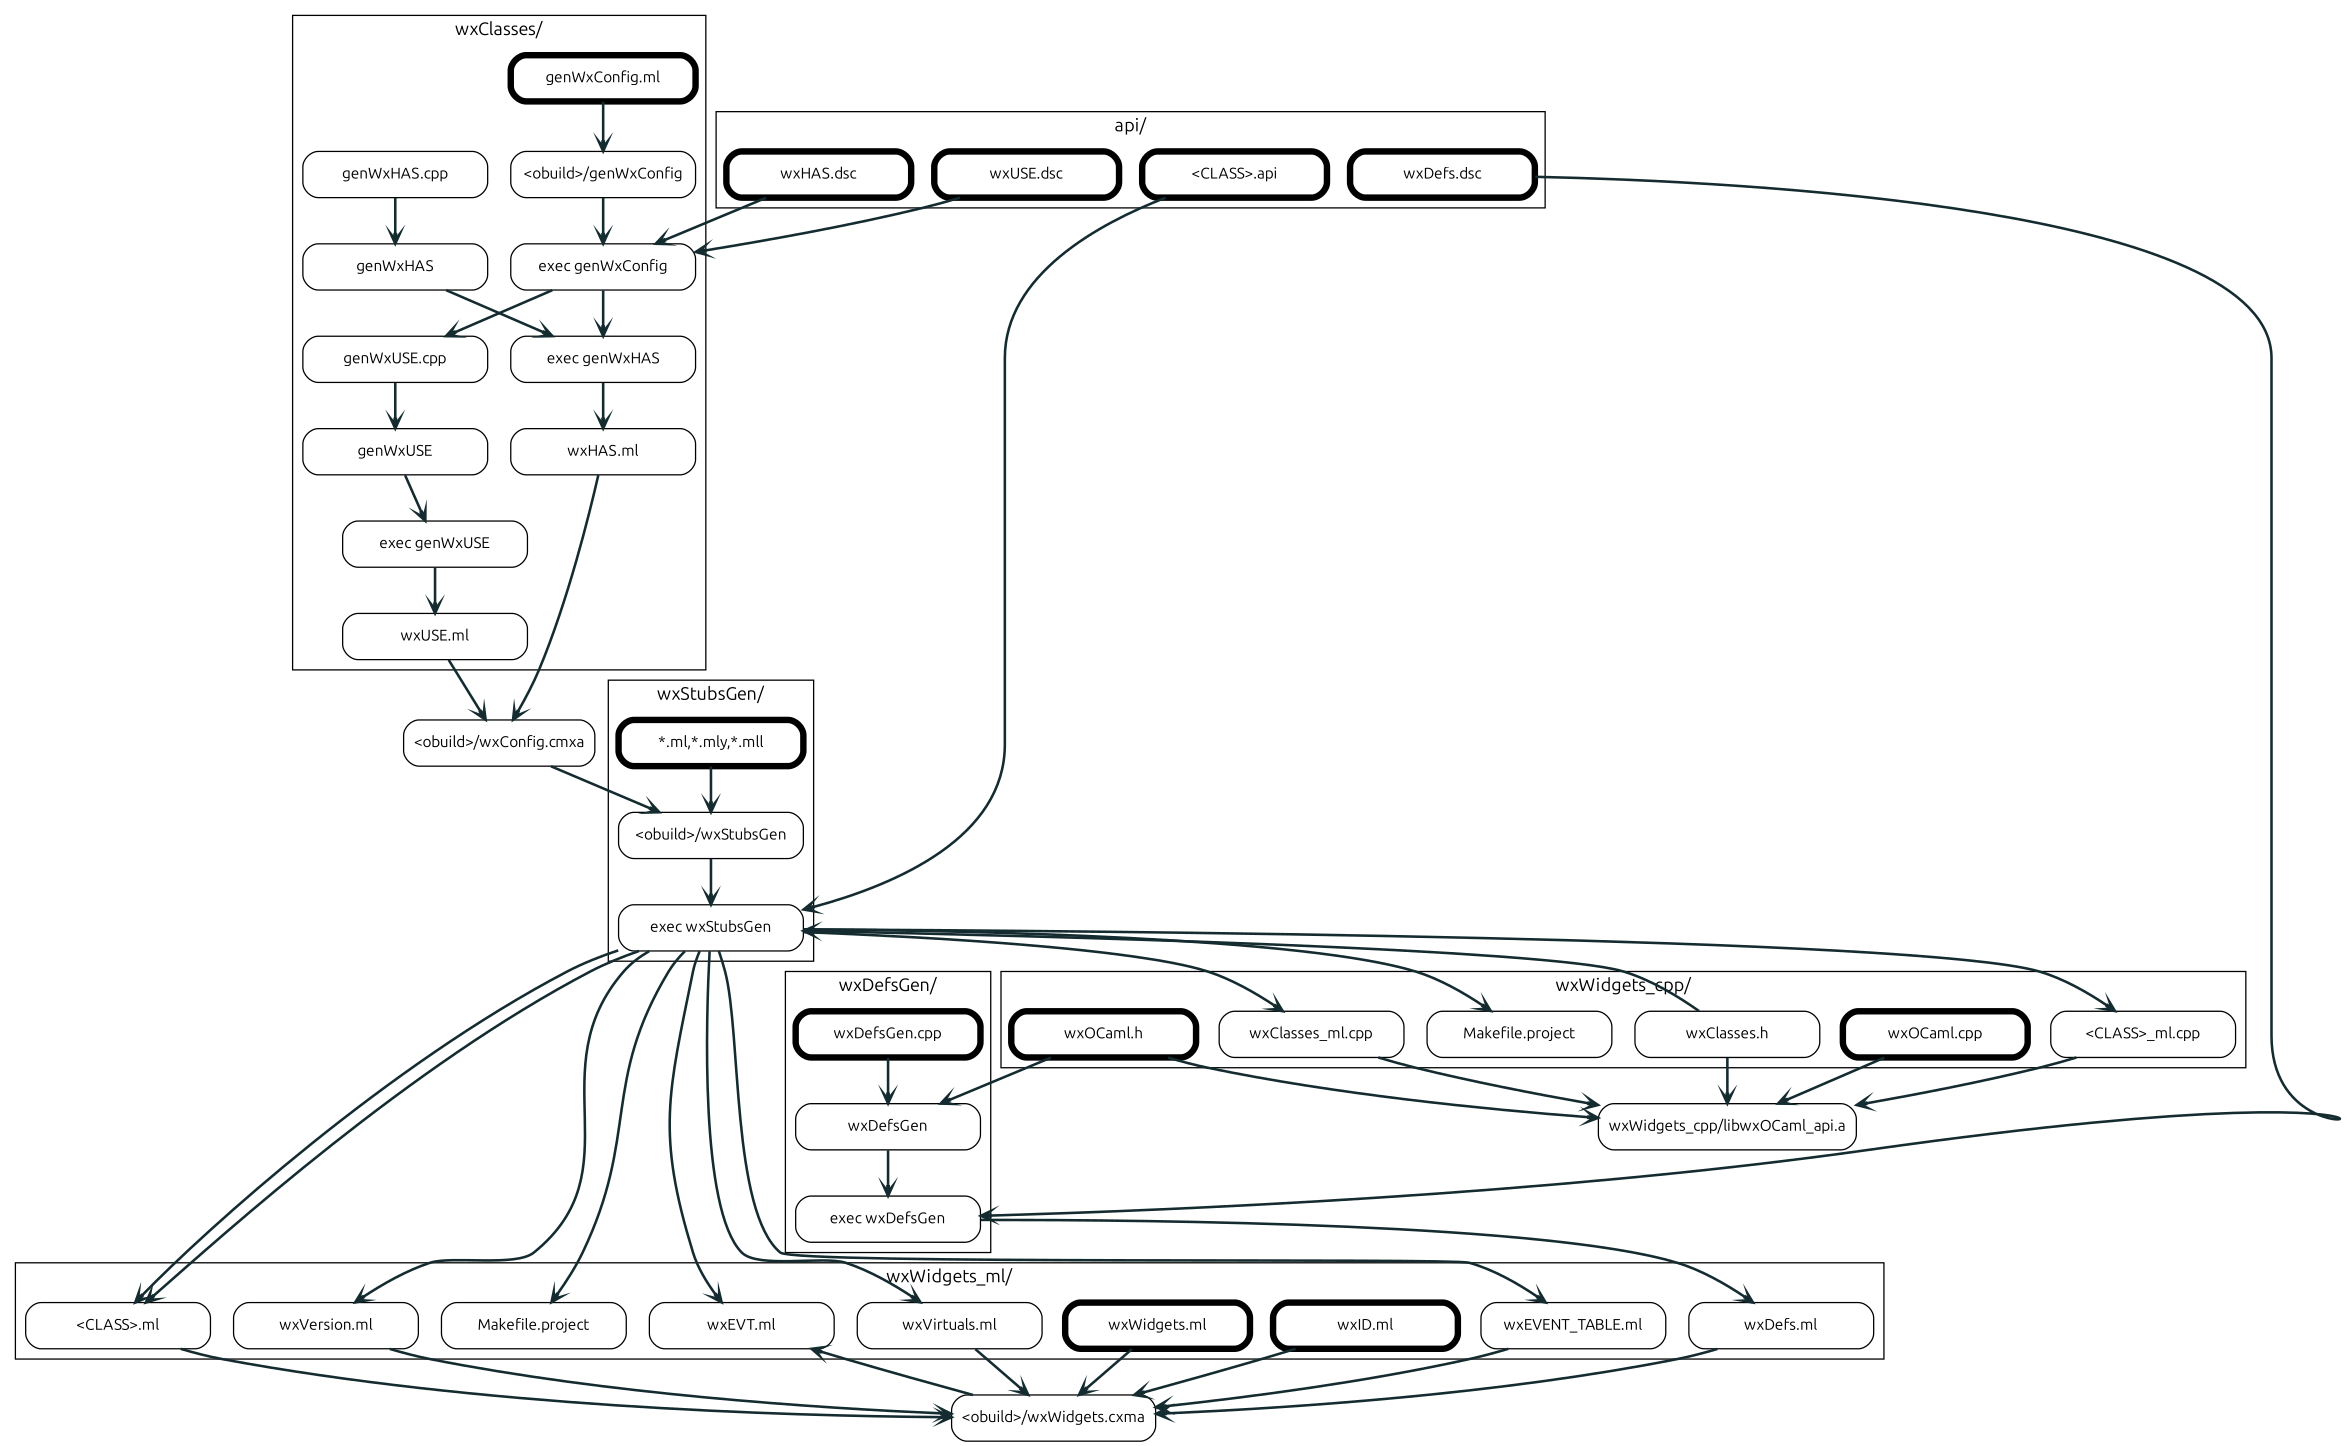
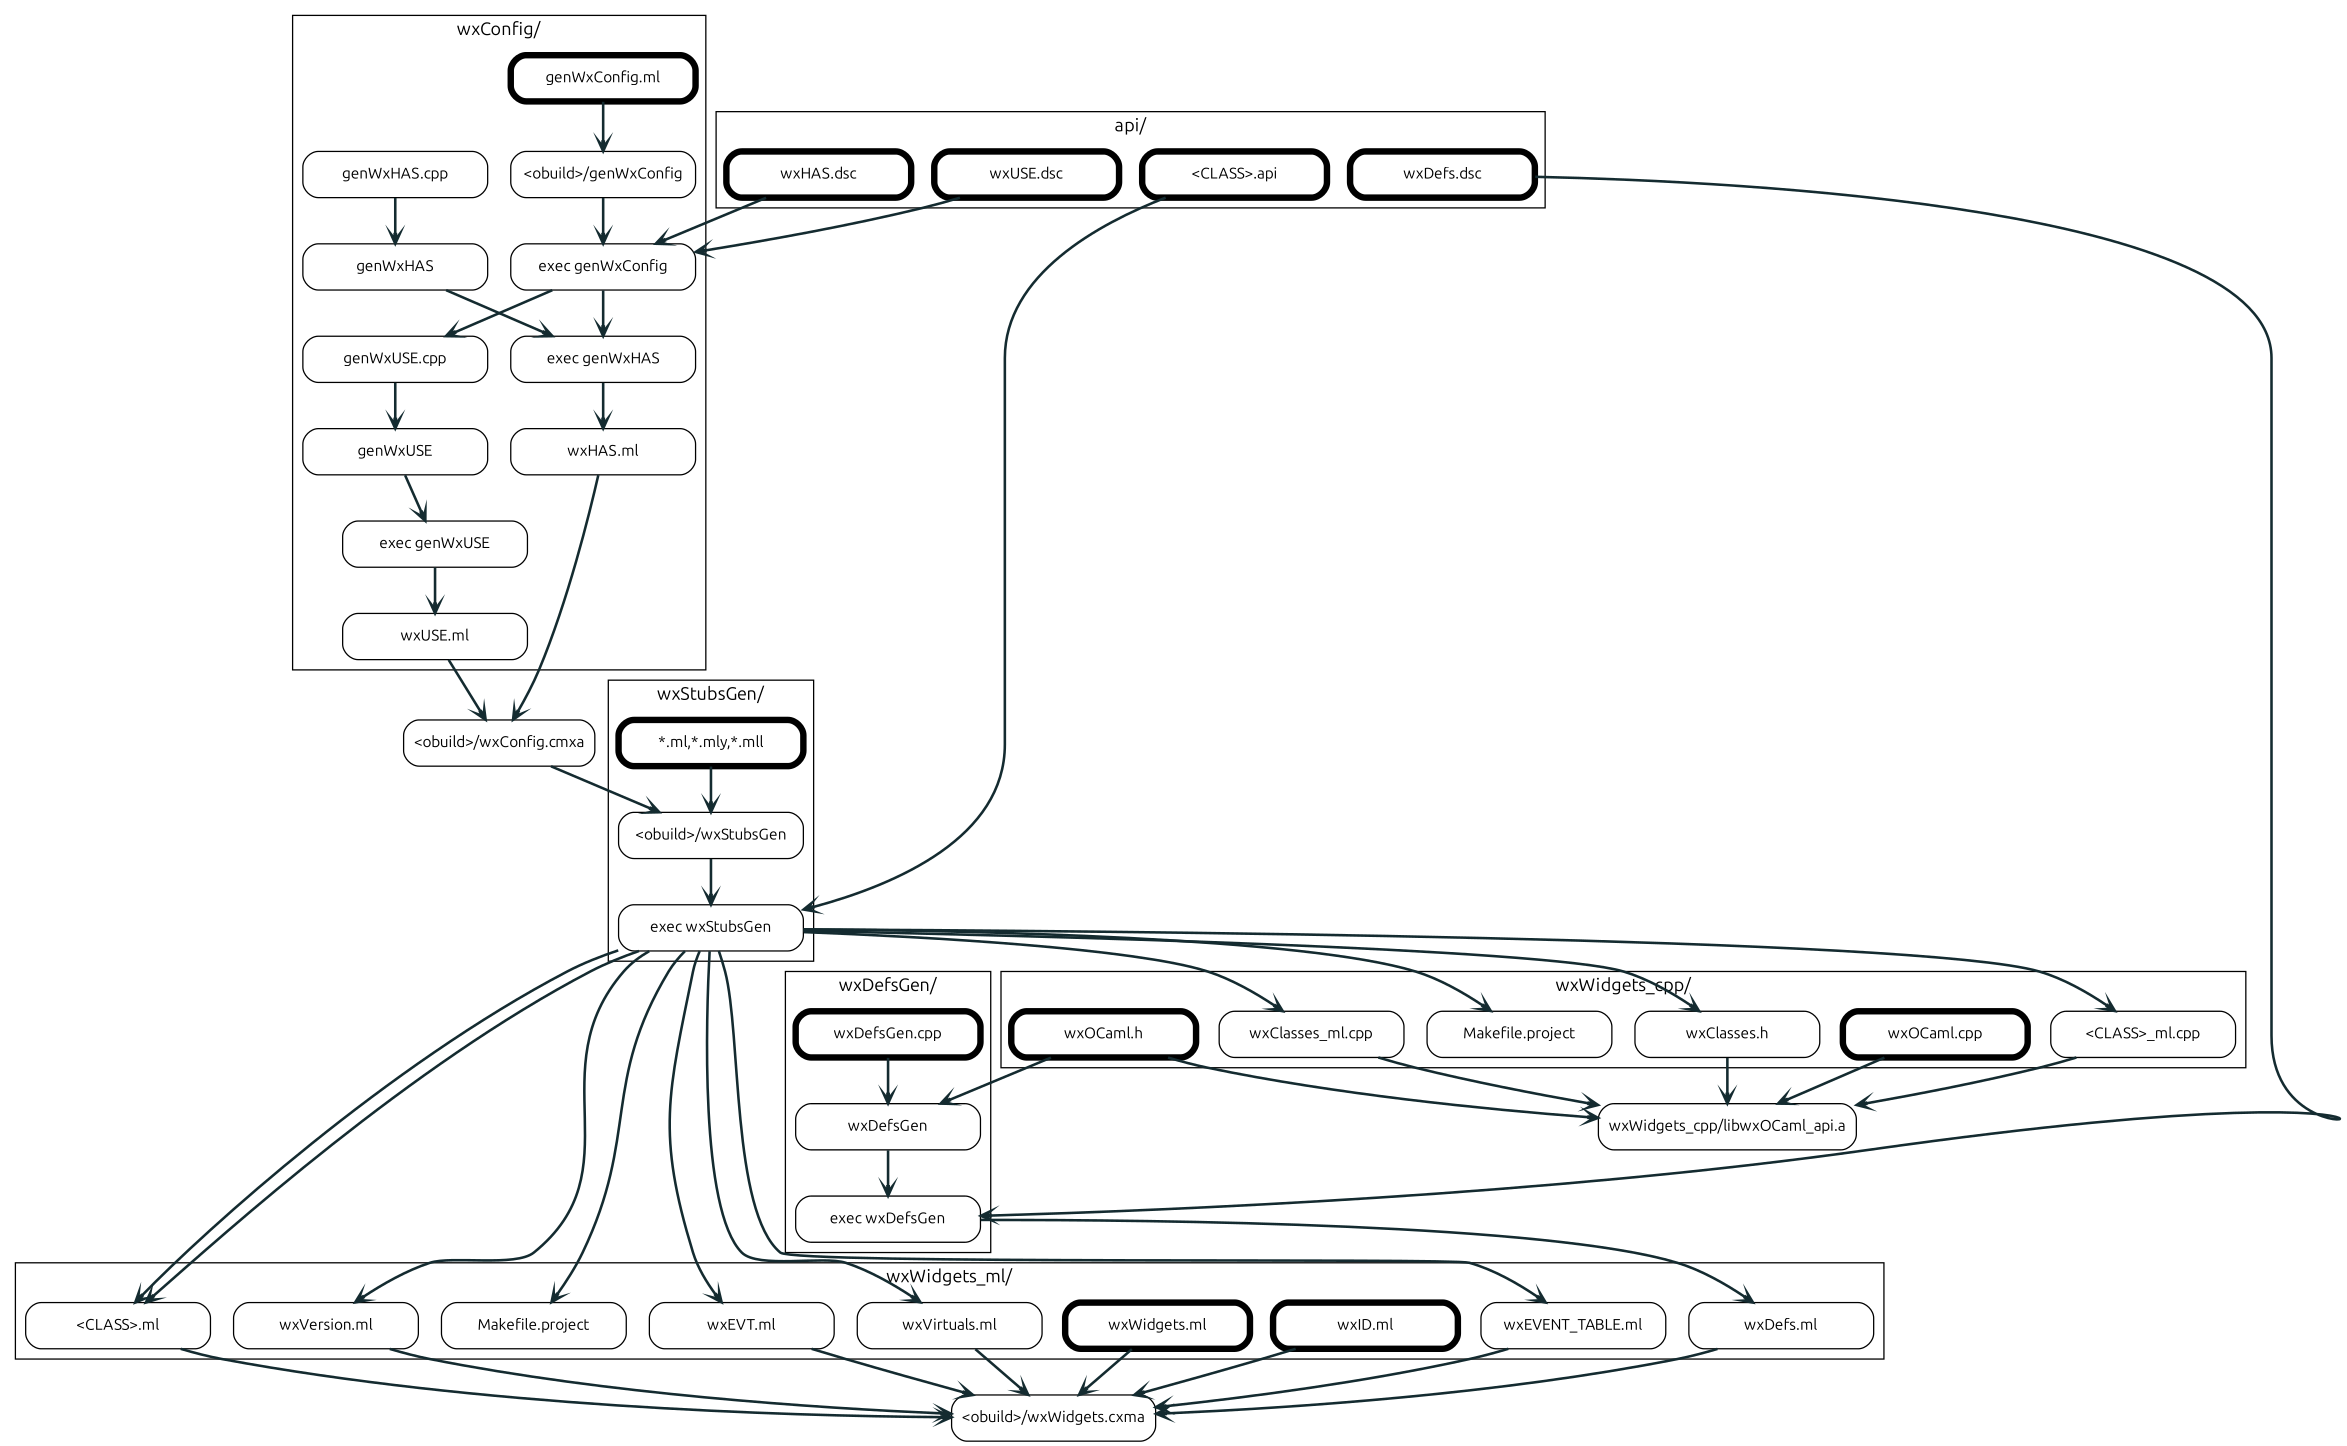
cluster "wxClasses/": label "wxClasses/" -> "wxConfig/"
edge "wxClasses.h" -> "exec wxStubsGen": reversed
edge "<obuild>/wxWidgets.cxma" -> "wxEVT.ml": reversed
